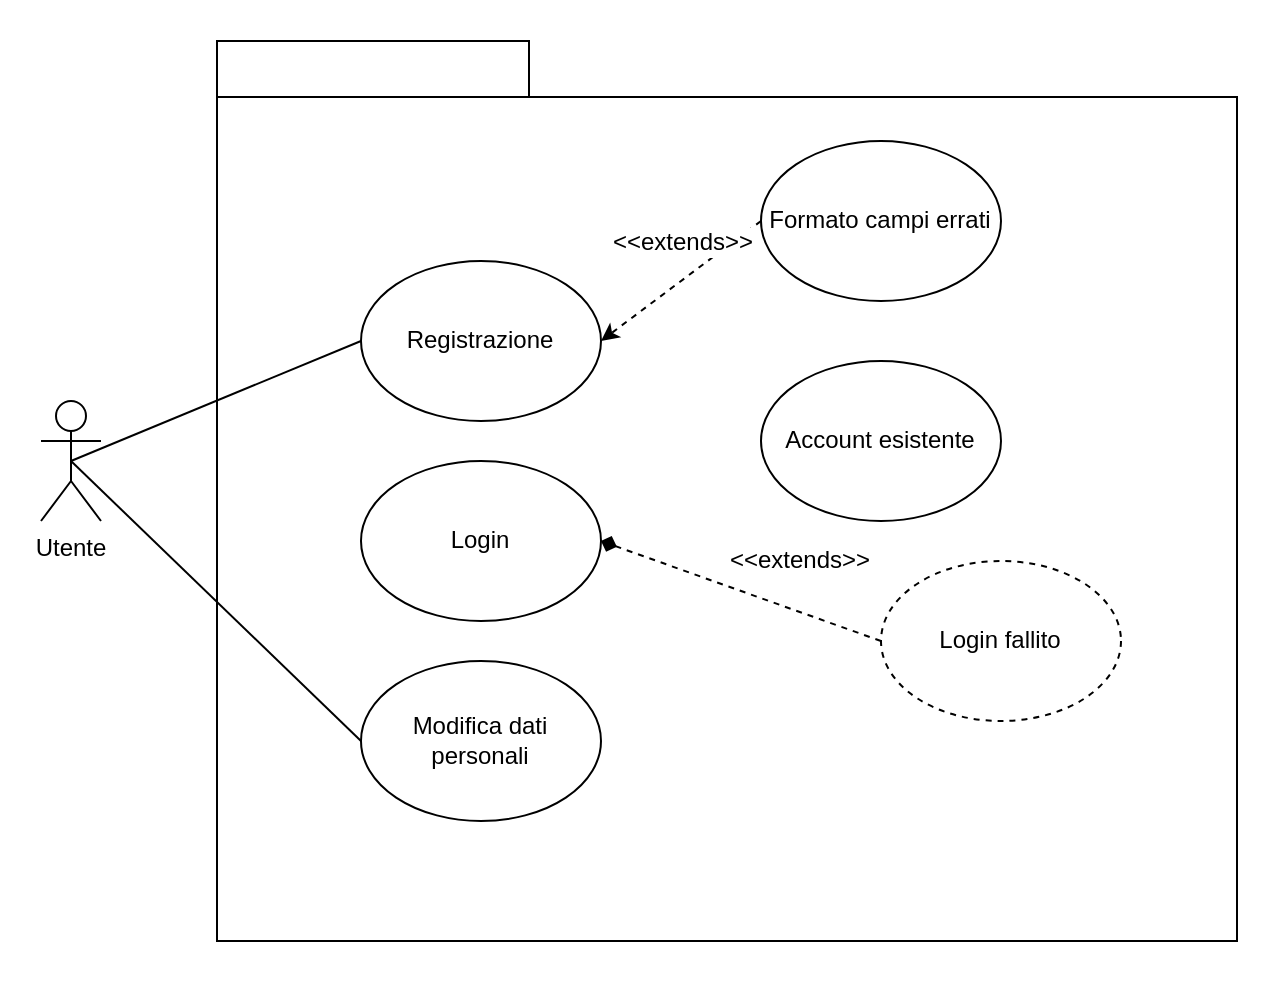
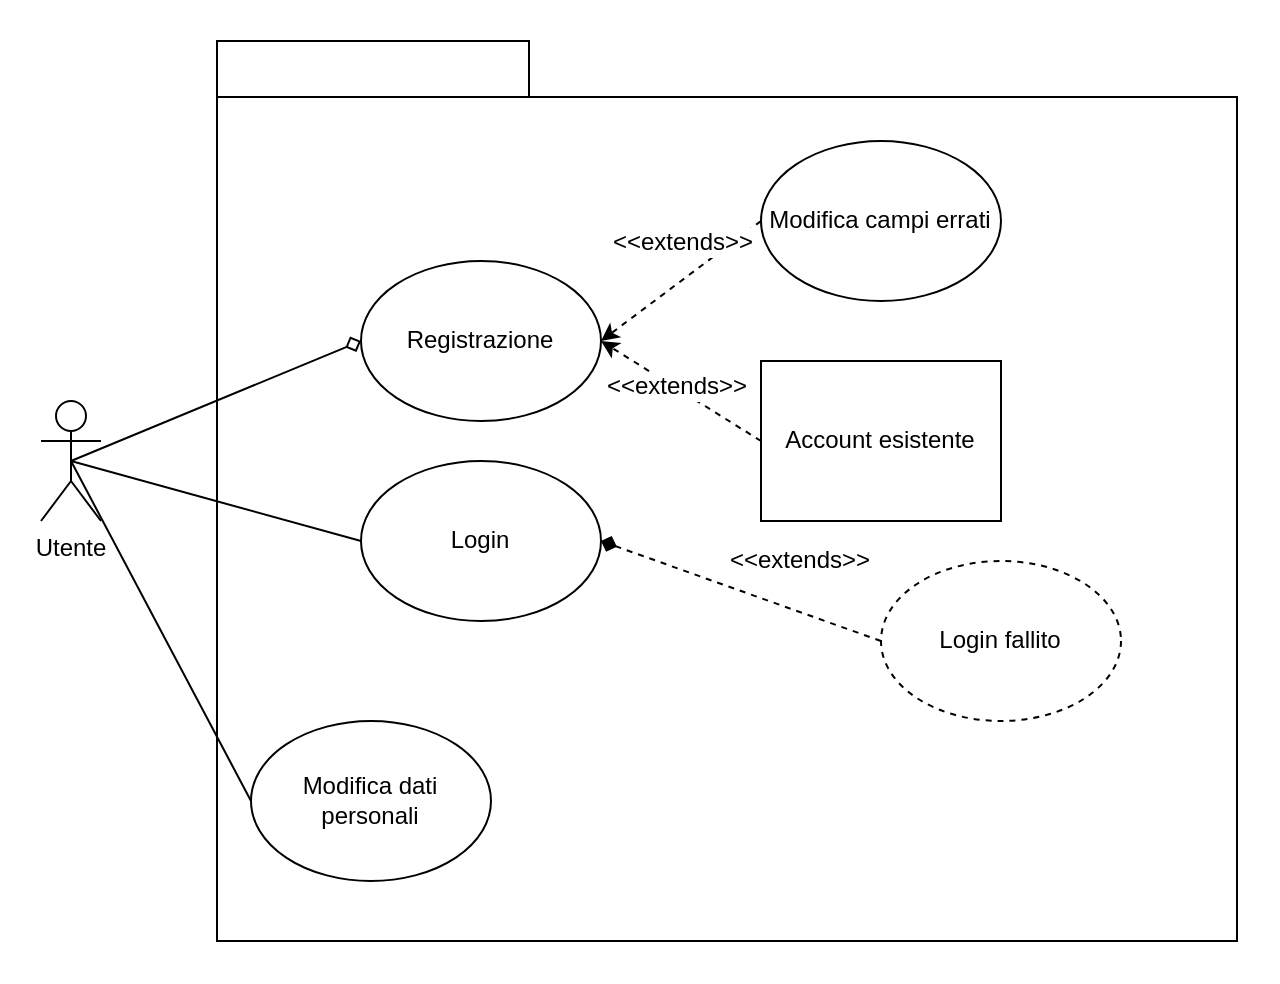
node "Formato campi errati": label "Formato campi errati" -> "Modifica campi errati"
edge "Registrazione" -- "Utente": arrowhead none -> diamond
edge "Account esistente" -> "Registrazione": added, label "<<extends>>"
node "Account esistente": shape ellipse -> rectangle
edge "Utente" -- "Login": added
node "Modifica dati personali": moved (481, 741) -> (371, 801)
